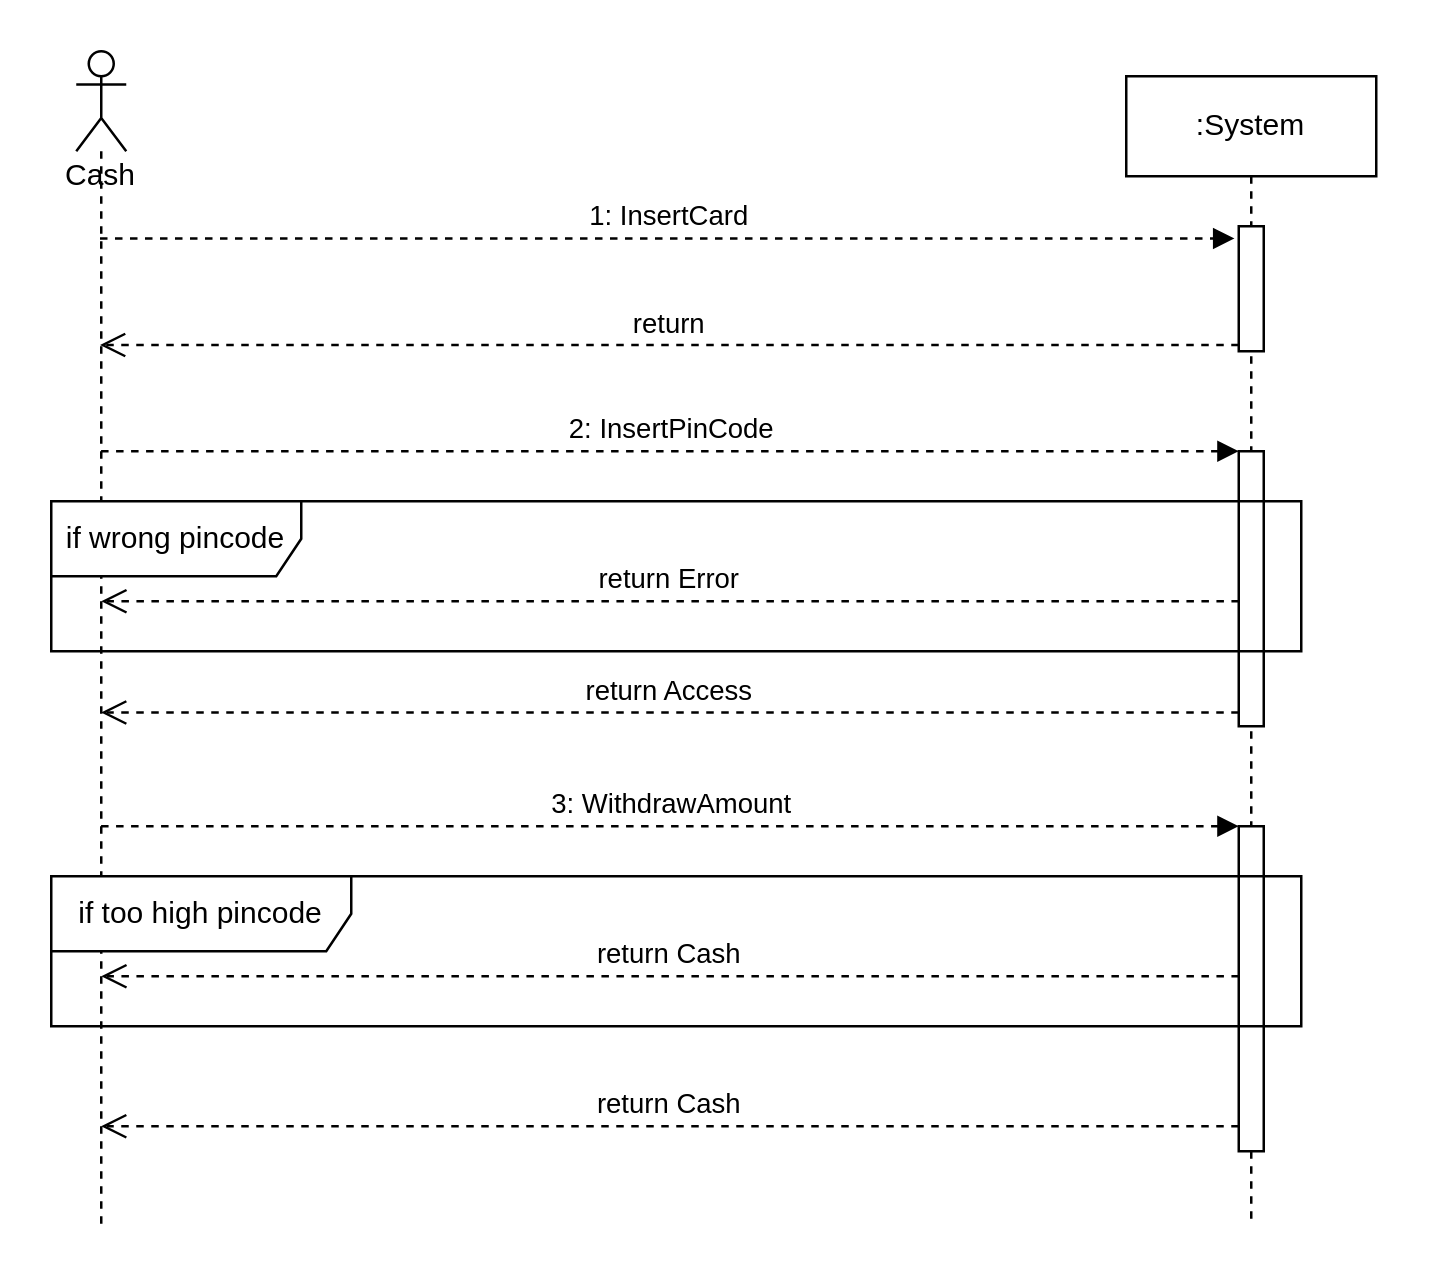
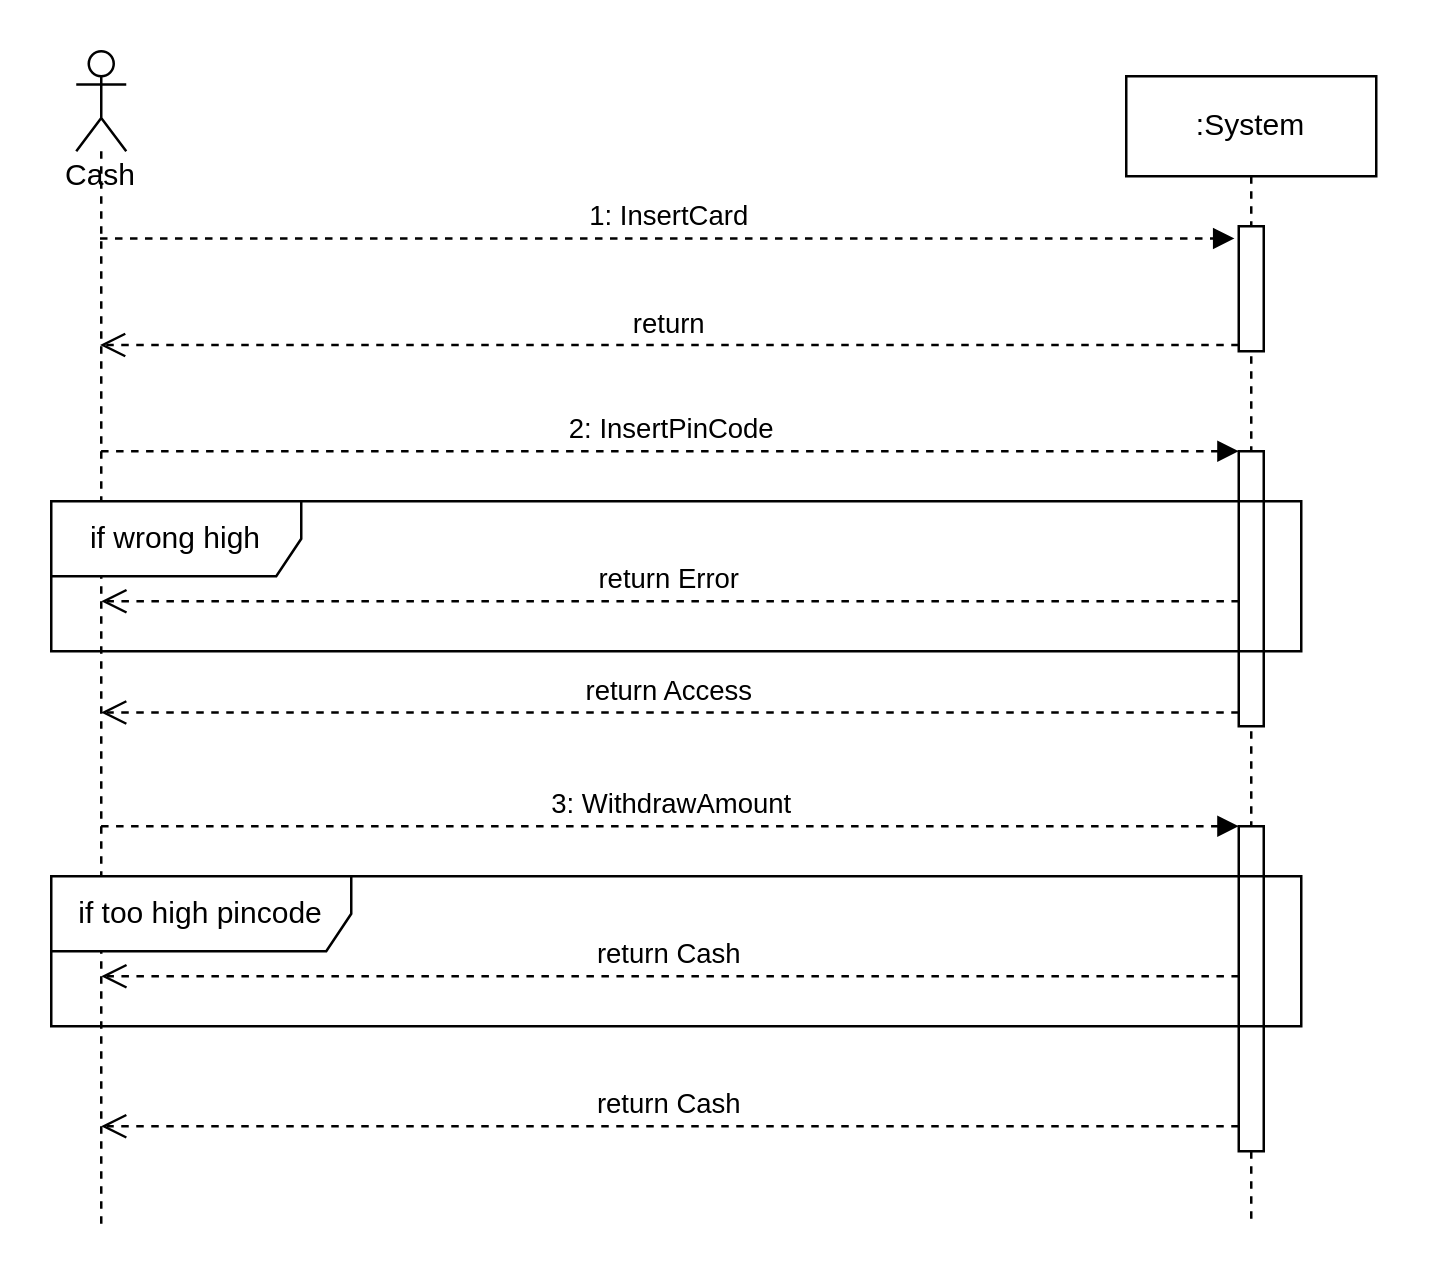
node "if wrong pincode": label "if wrong pincode" -> "if wrong high"
